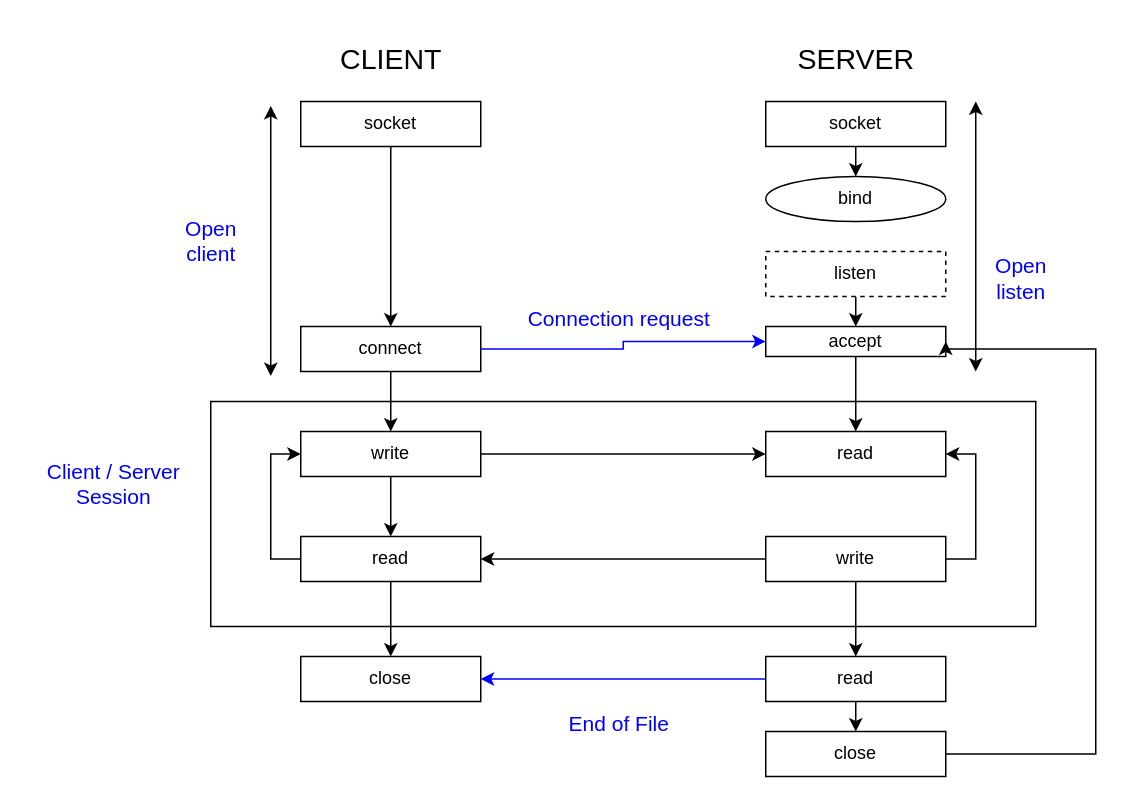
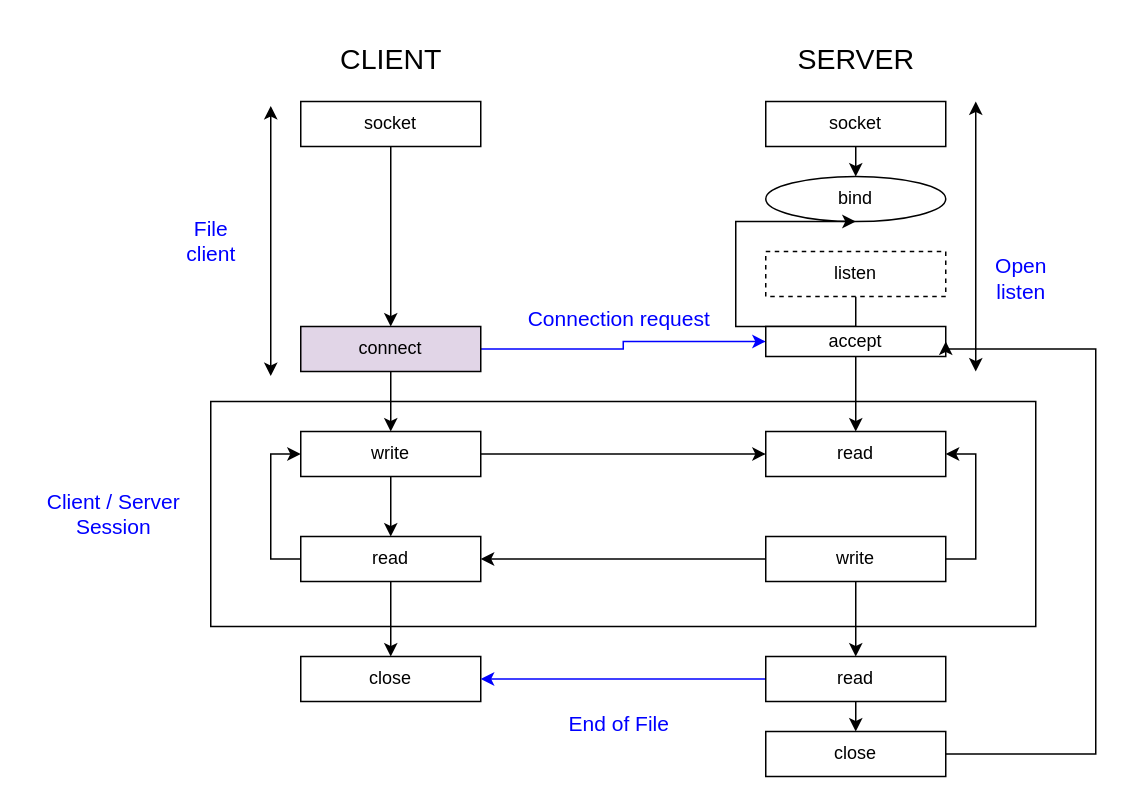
node "Open client": label "Open client" -> "File client"
edge "listen" -> "accept": now "listen" -> "bind"
node "connect": fillcolor #ffffff -> #e1d5e7
node "Client / Server Session": moved (113, 484) -> (113, 514)
